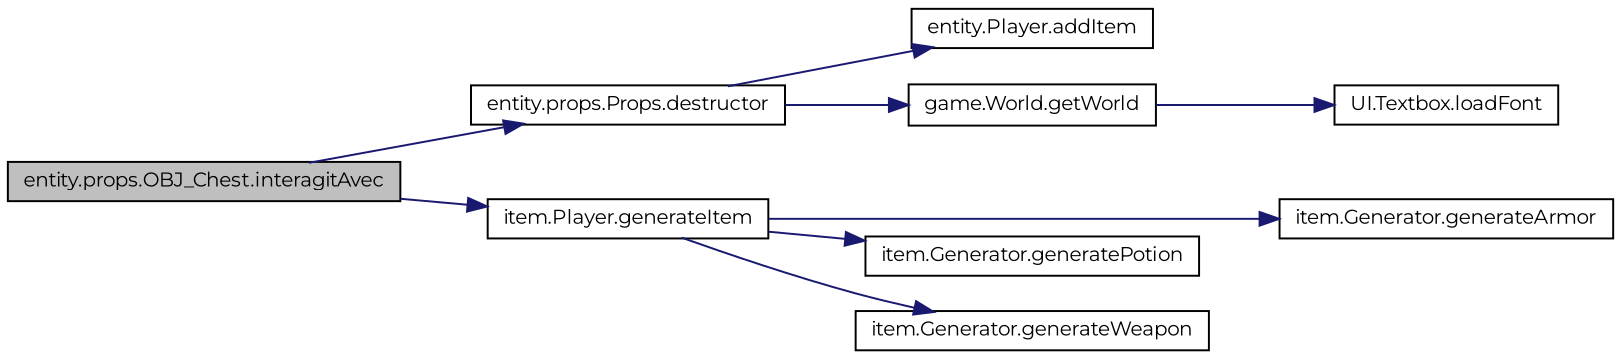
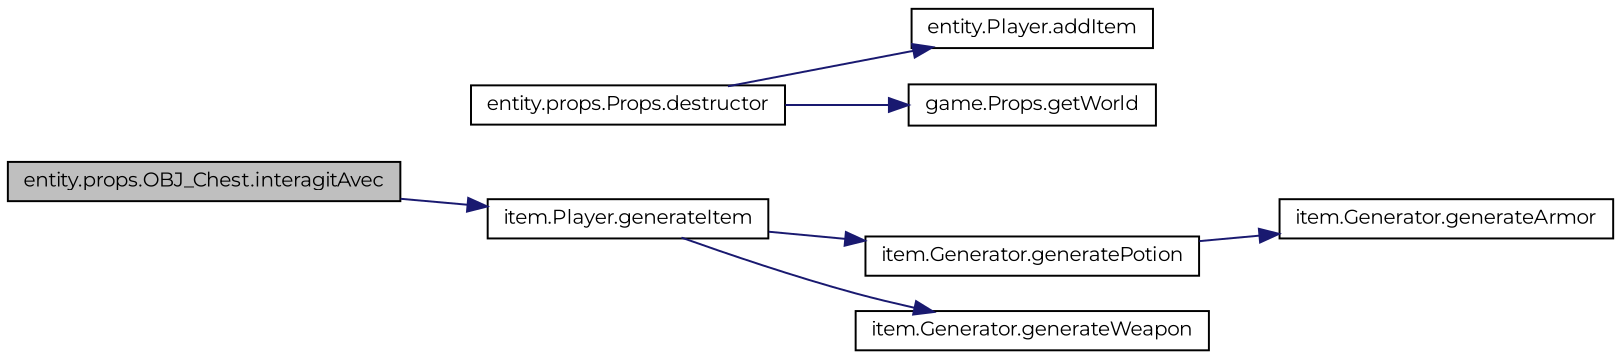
node "game.World.getWorld": label "game.World.getWorld" -> "game.Props.getWorld"
node "UI.Textbox.loadFont": removed
edge "entity.props.OBJ_Chest.interagitAvec" -> "entity.props.Props.destructor": removed
edge "item.Player.generateItem" -> "item.Generator.generateArmor": now "item.Generator.generatePotion" -> "item.Generator.generateArmor"
